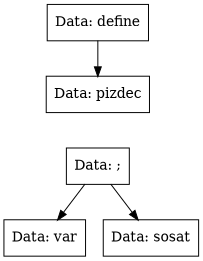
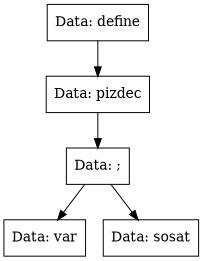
edge "Data: pizdec" -> "Data: ;": added
